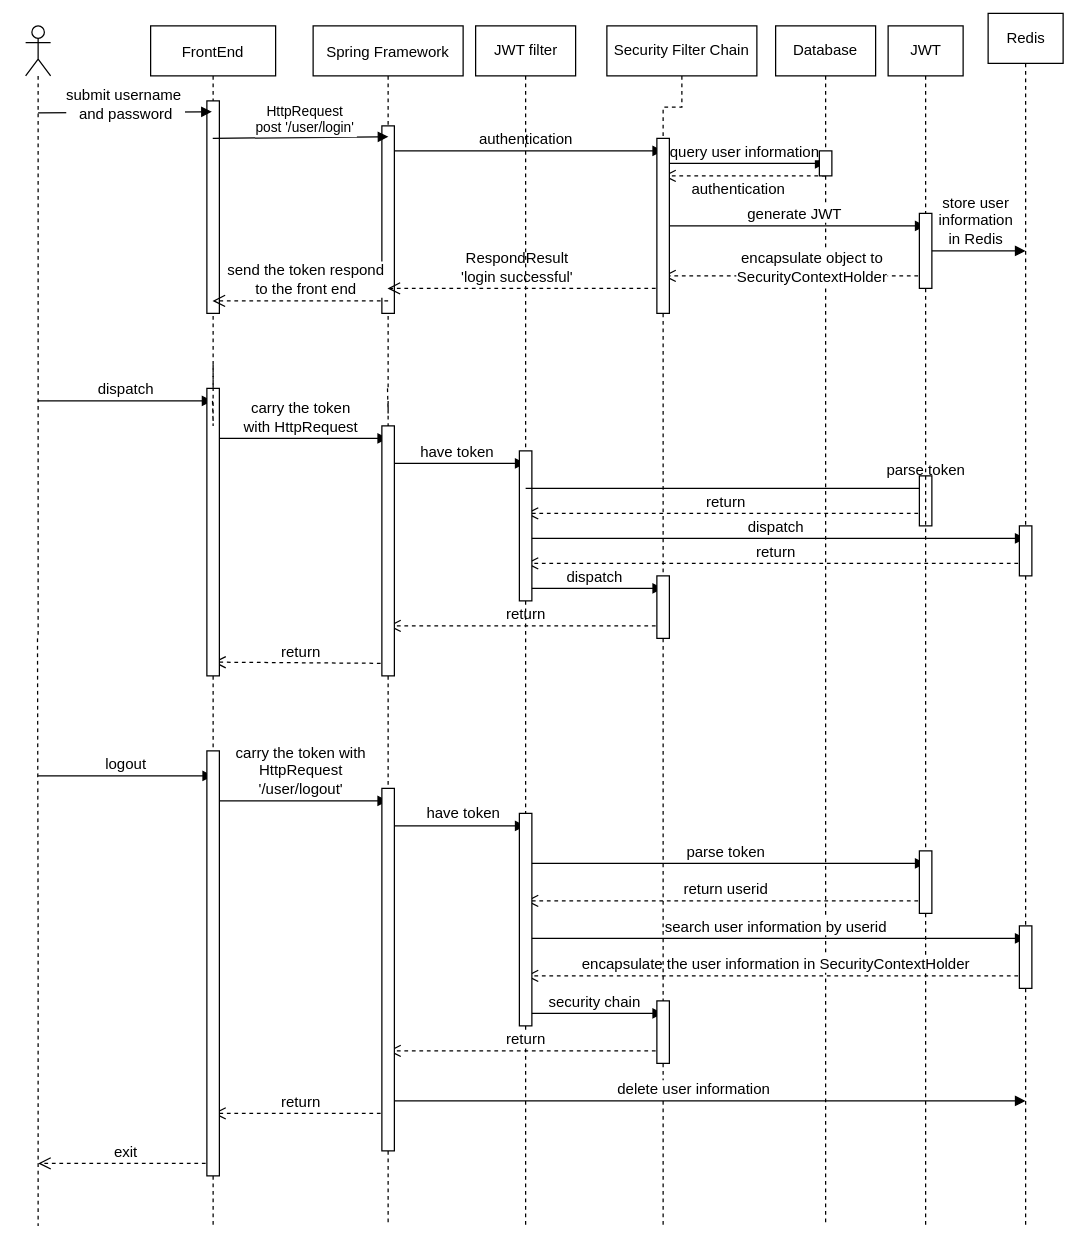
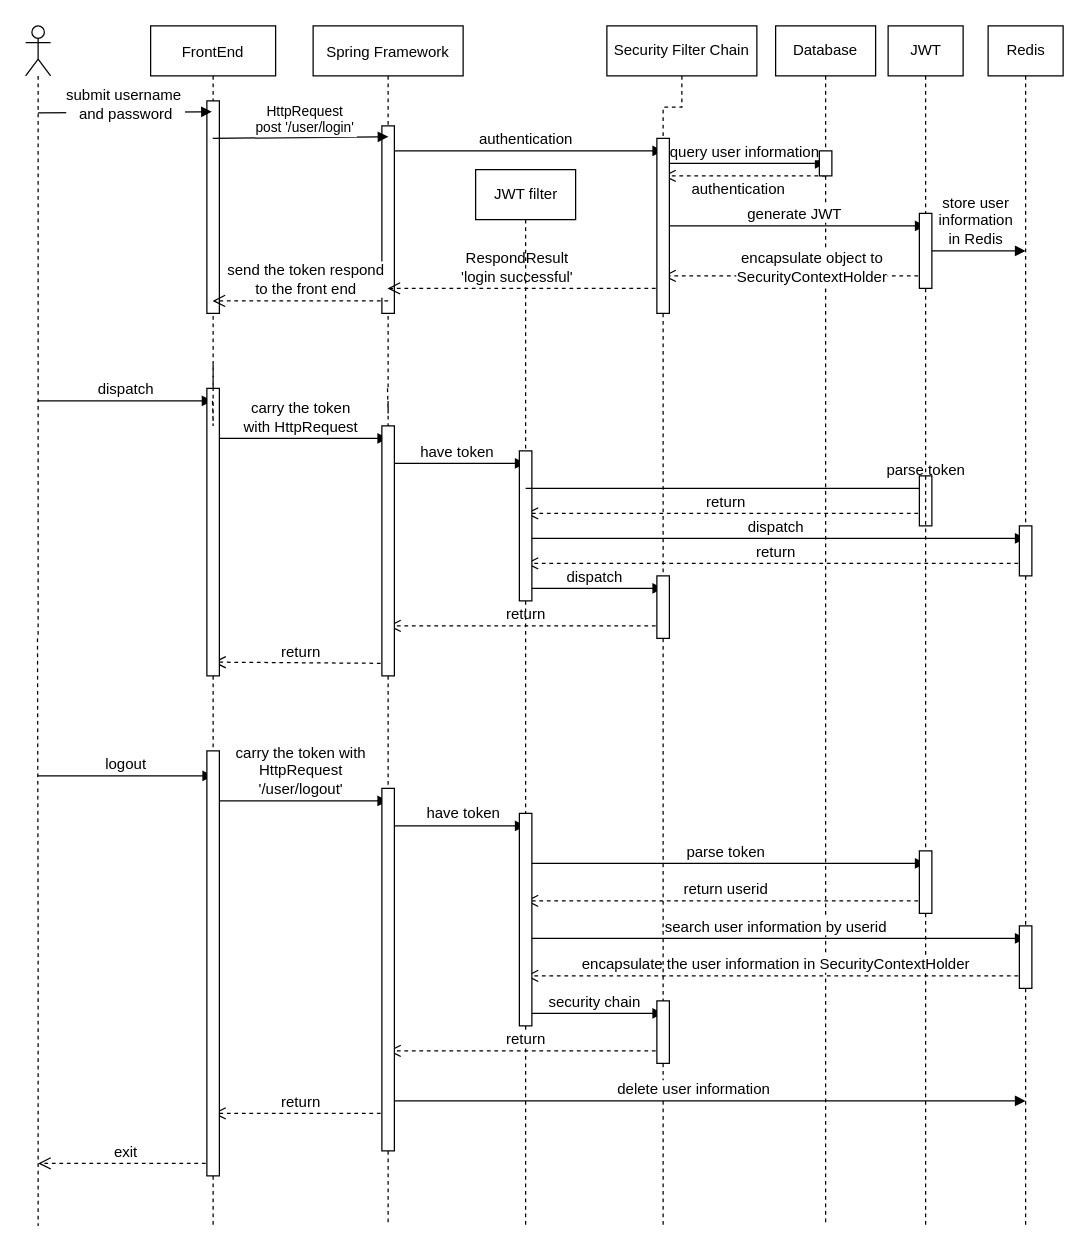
node "Redis": moved (1026, 38) -> (1026, 51)
node "JWT filter": moved (526, 51) -> (526, 194)
